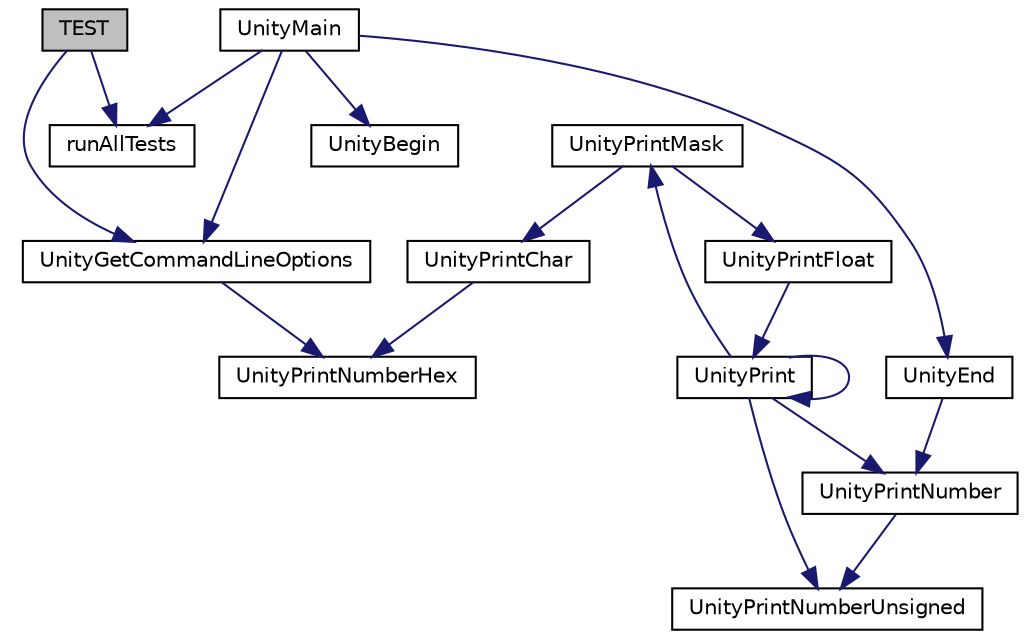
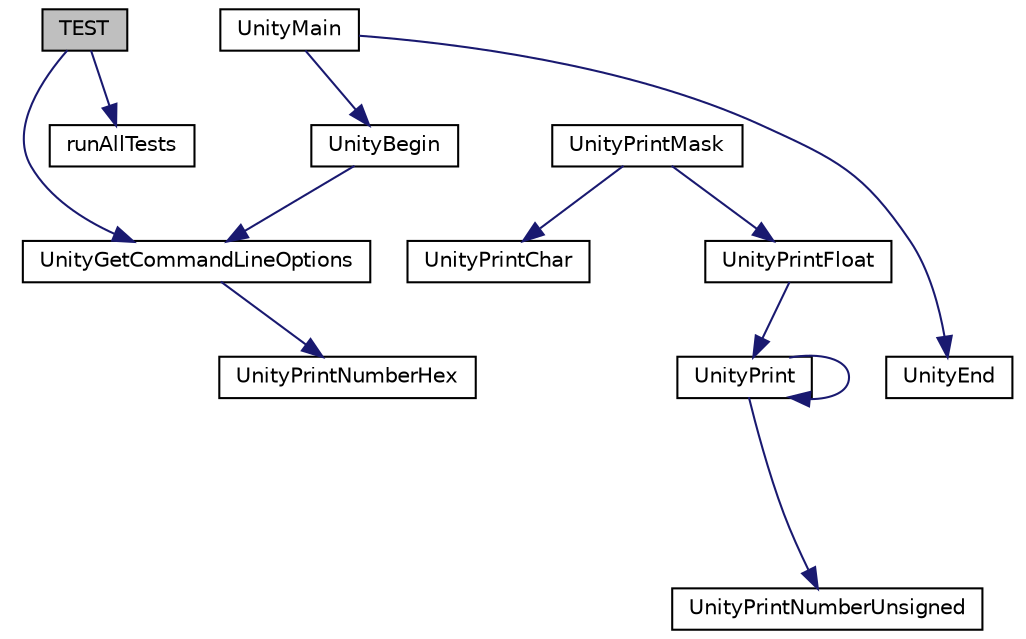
edge "UnityMain" -> "runAllTests": removed
edge "UnityMain" -> "UnityGetCommandLineOptions": now "UnityBegin" -> "UnityGetCommandLineOptions"
edge "UnityPrint" -> "UnityPrintMask": removed
edge "UnityPrintChar" -> "UnityPrintNumberHex": removed
node "UnityPrintNumber": removed
